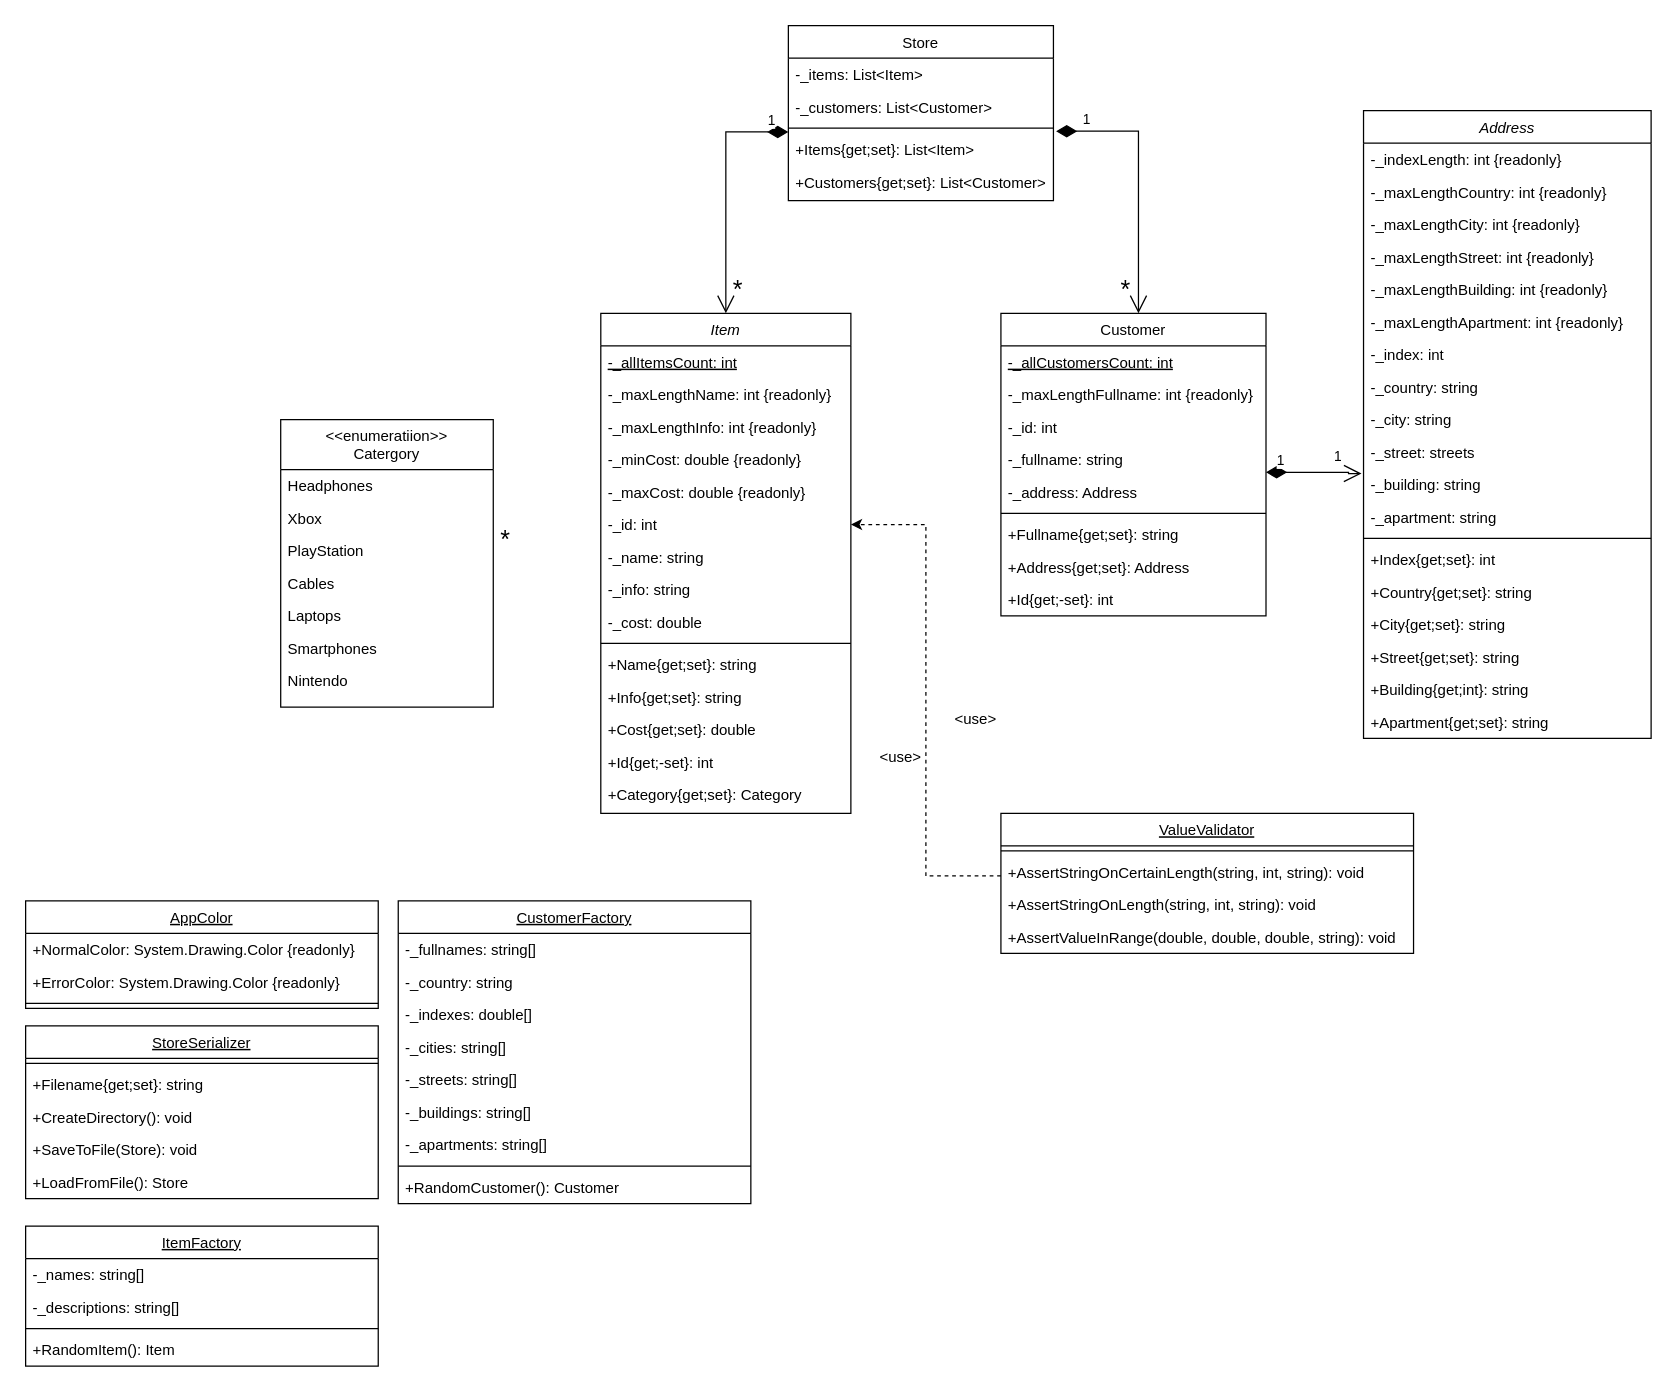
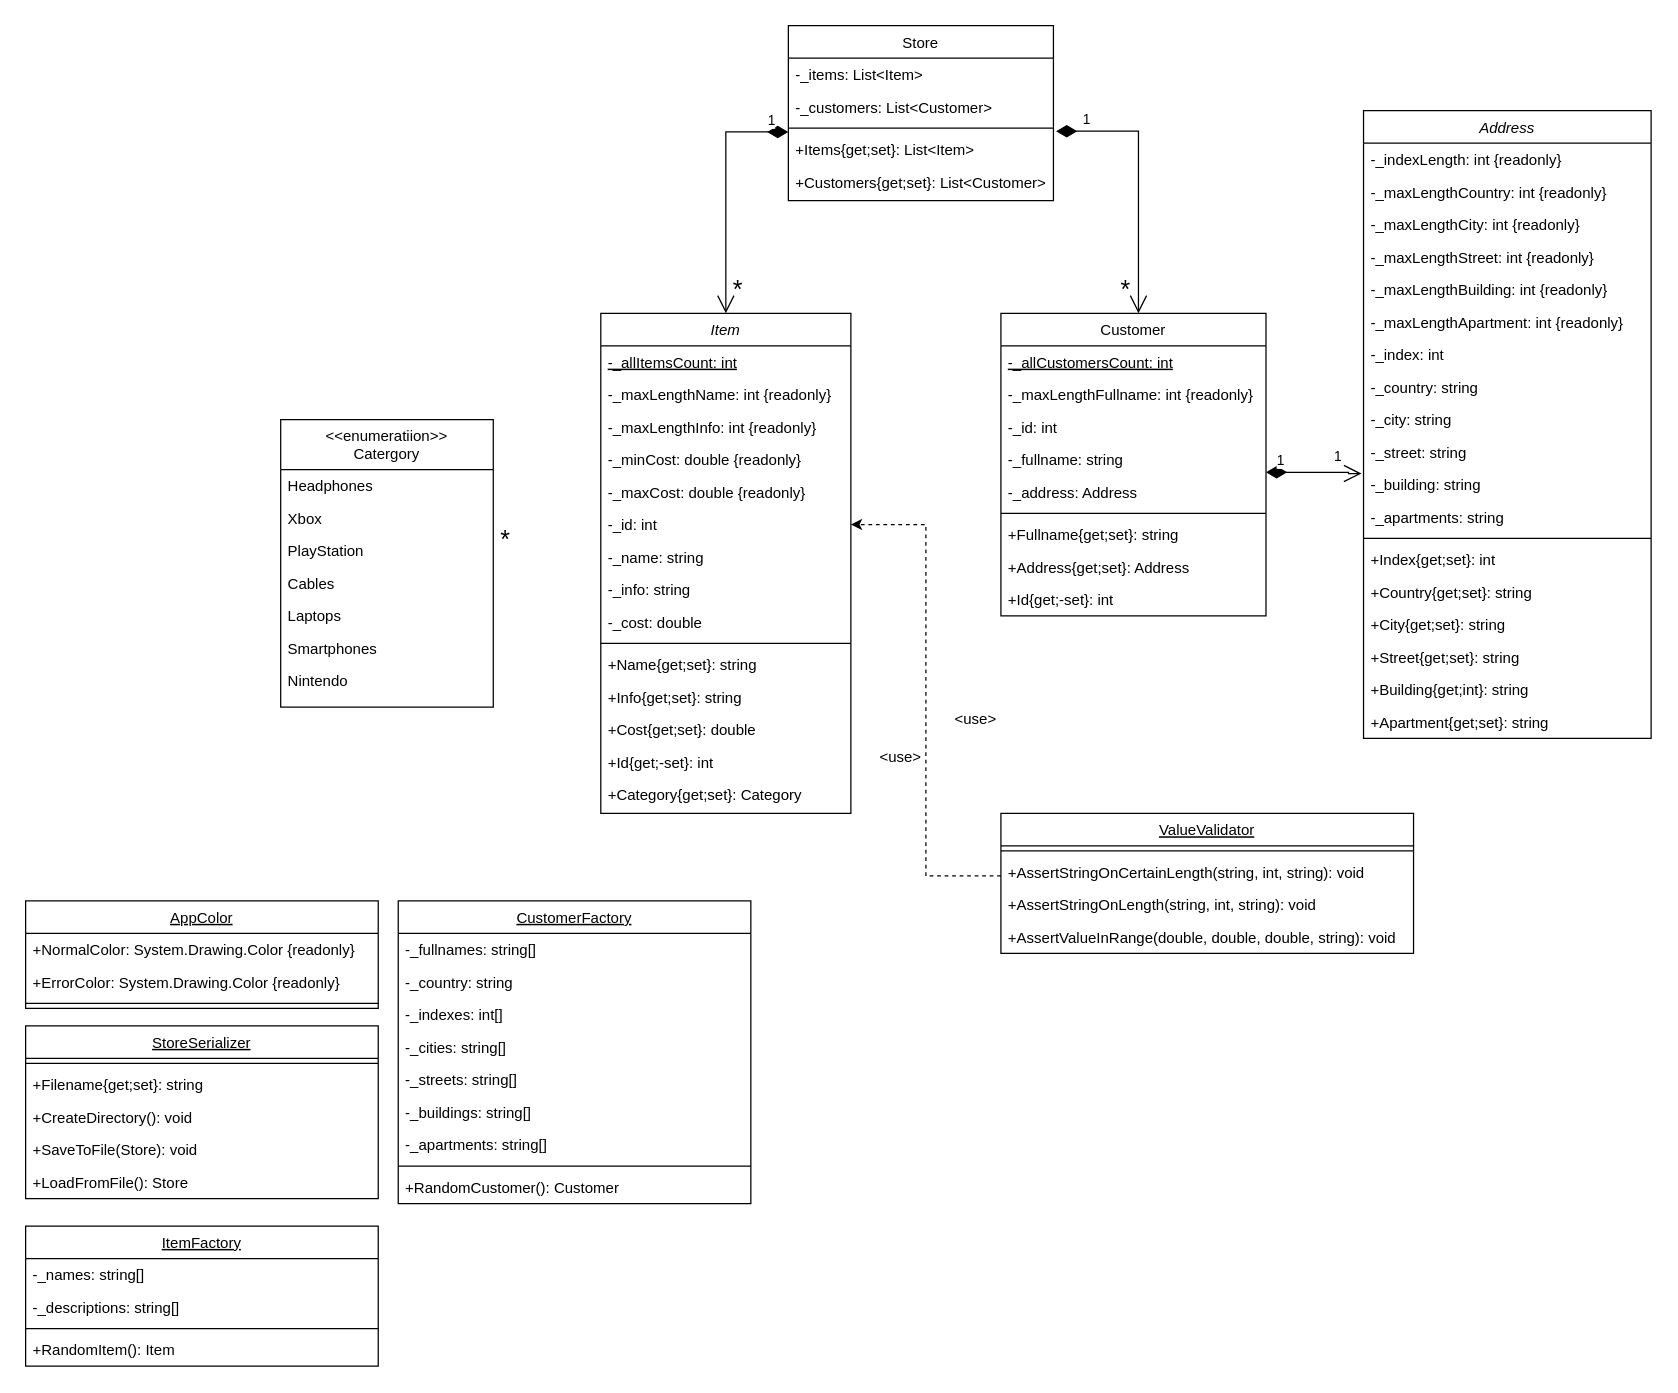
node "-_street: streets": label "-_street: streets" -> "-_street: string"
node "-_apartment: string": label "-_apartment: string" -> "-_apartments: string"
node "-_indexes: double[]": label "-_indexes: double[]" -> "-_indexes: int[]"
